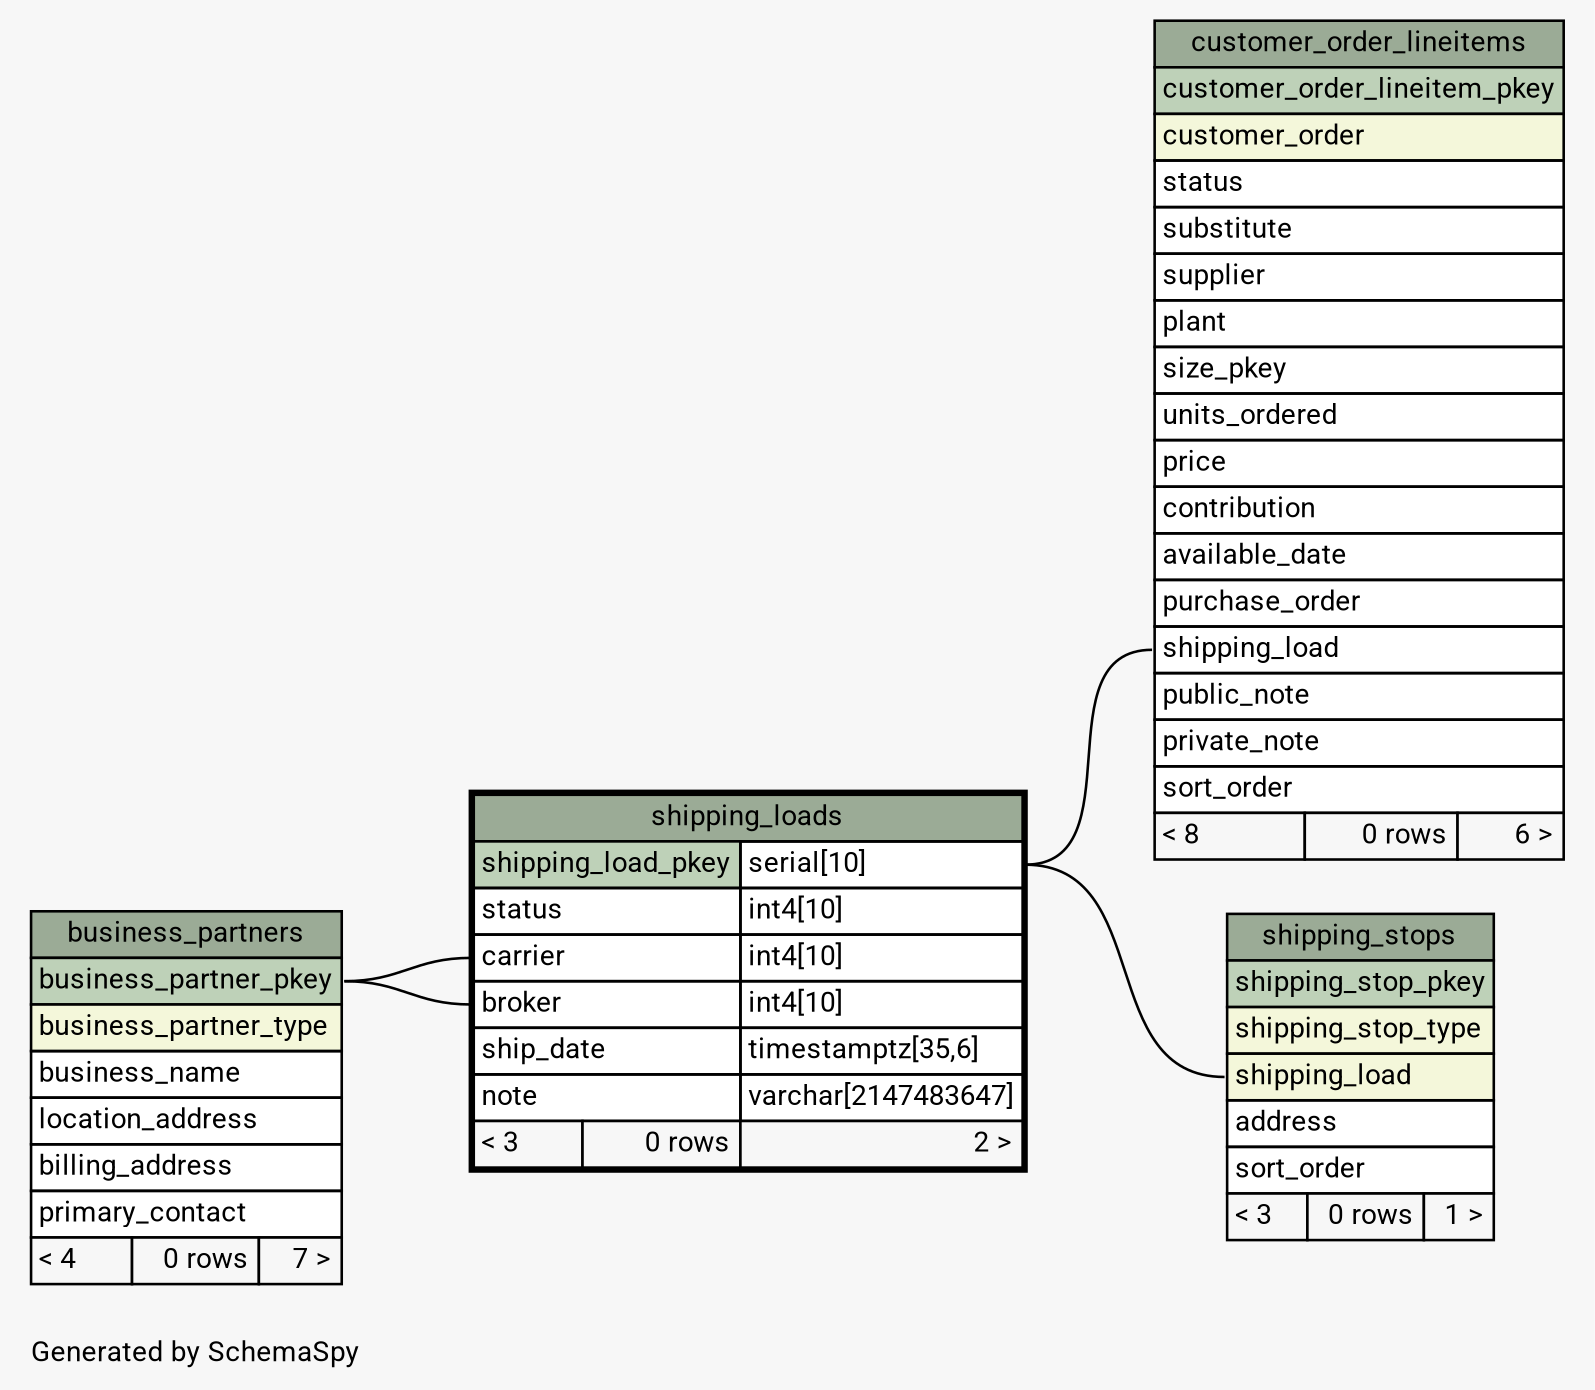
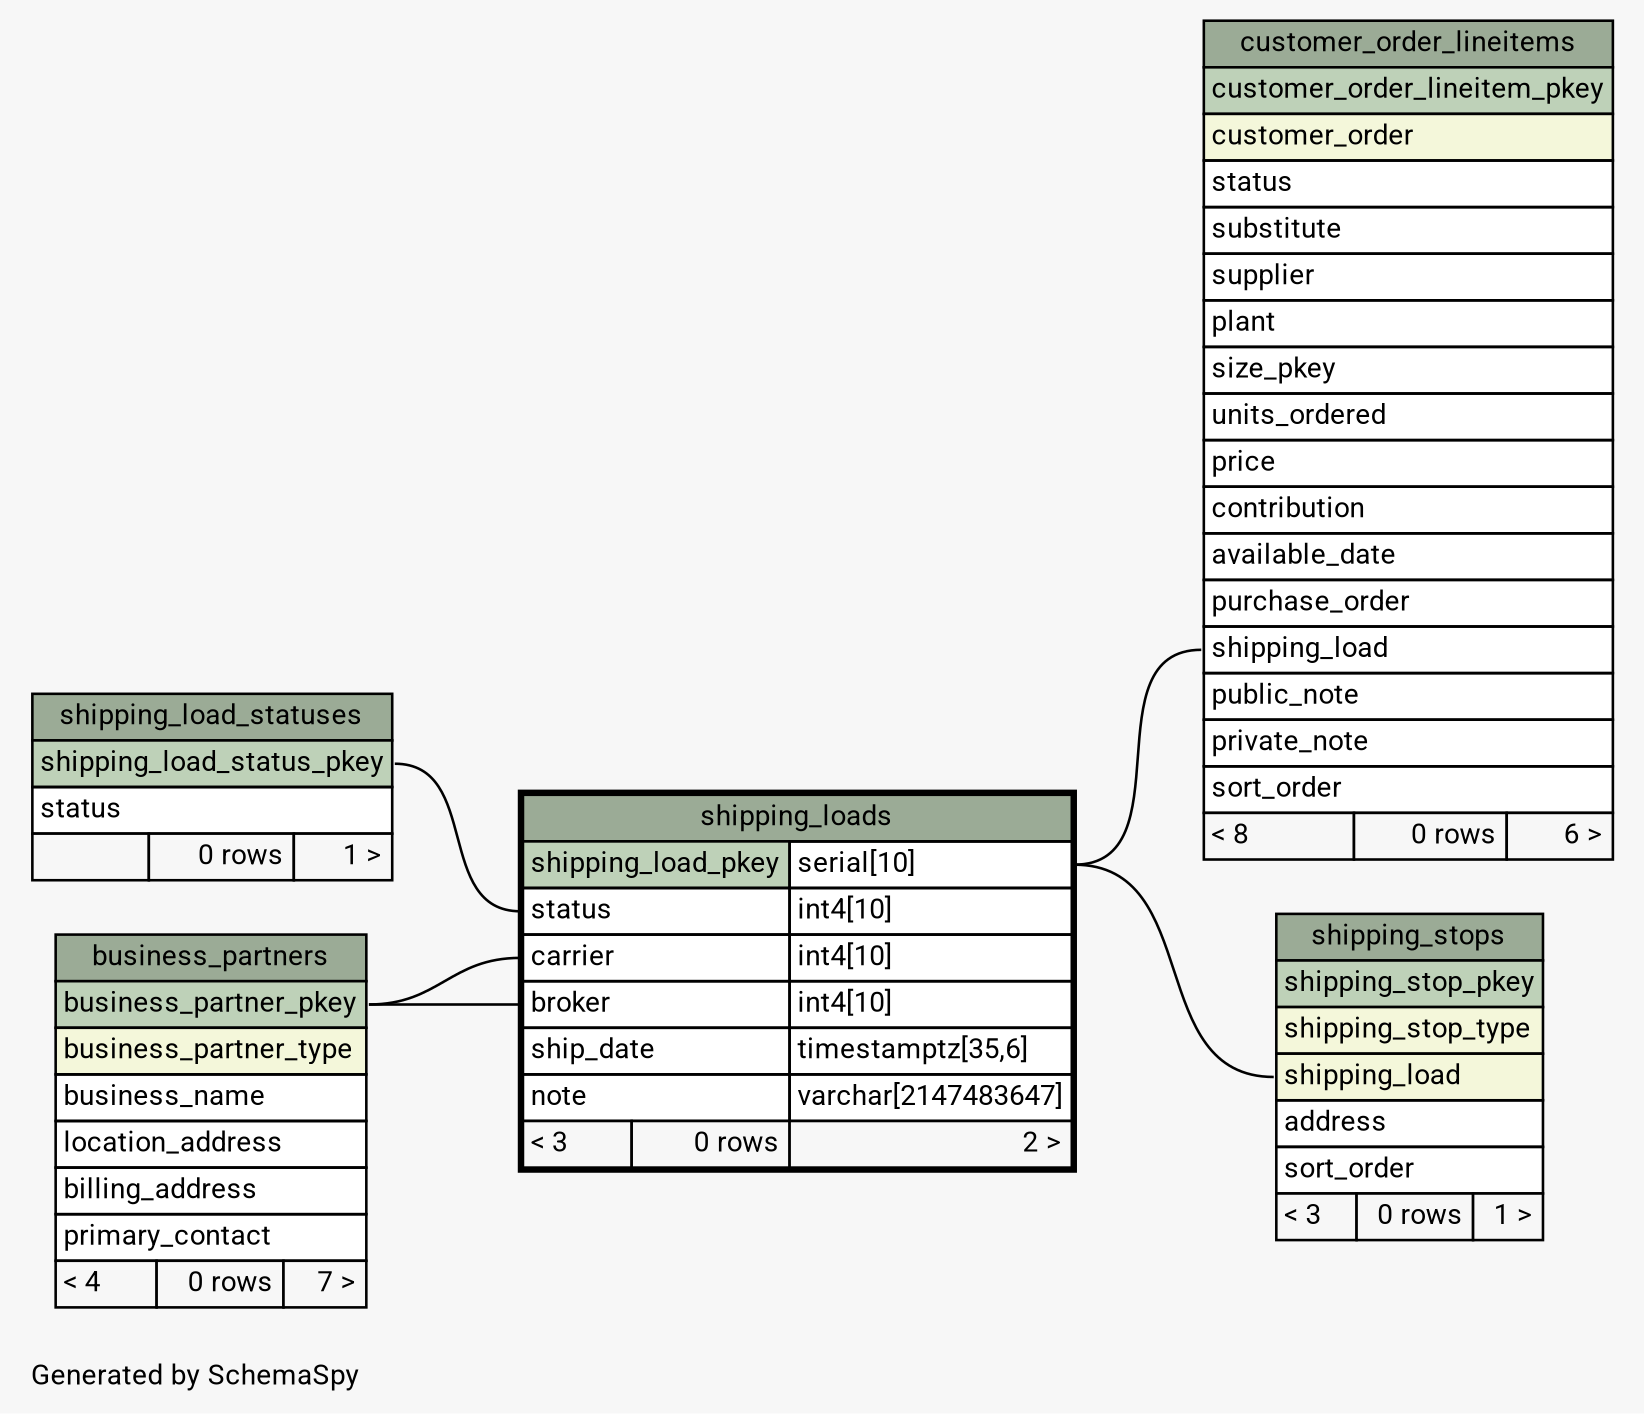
node "shipping_load_statuses": added
